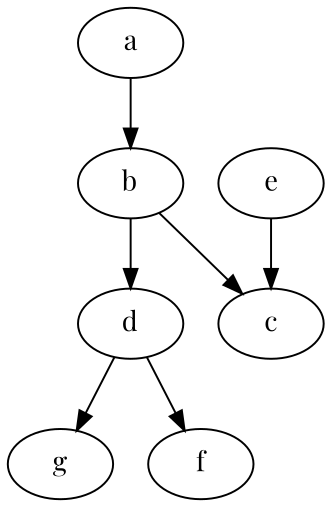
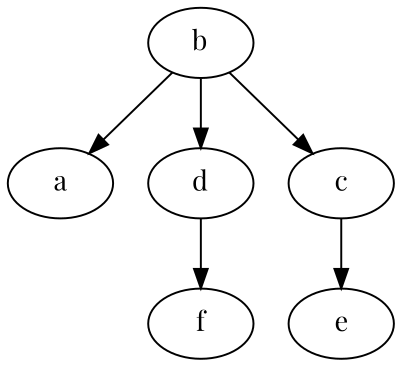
edge "a" -> "b": reversed
edge "e" -> "c": reversed
node "g": removed
